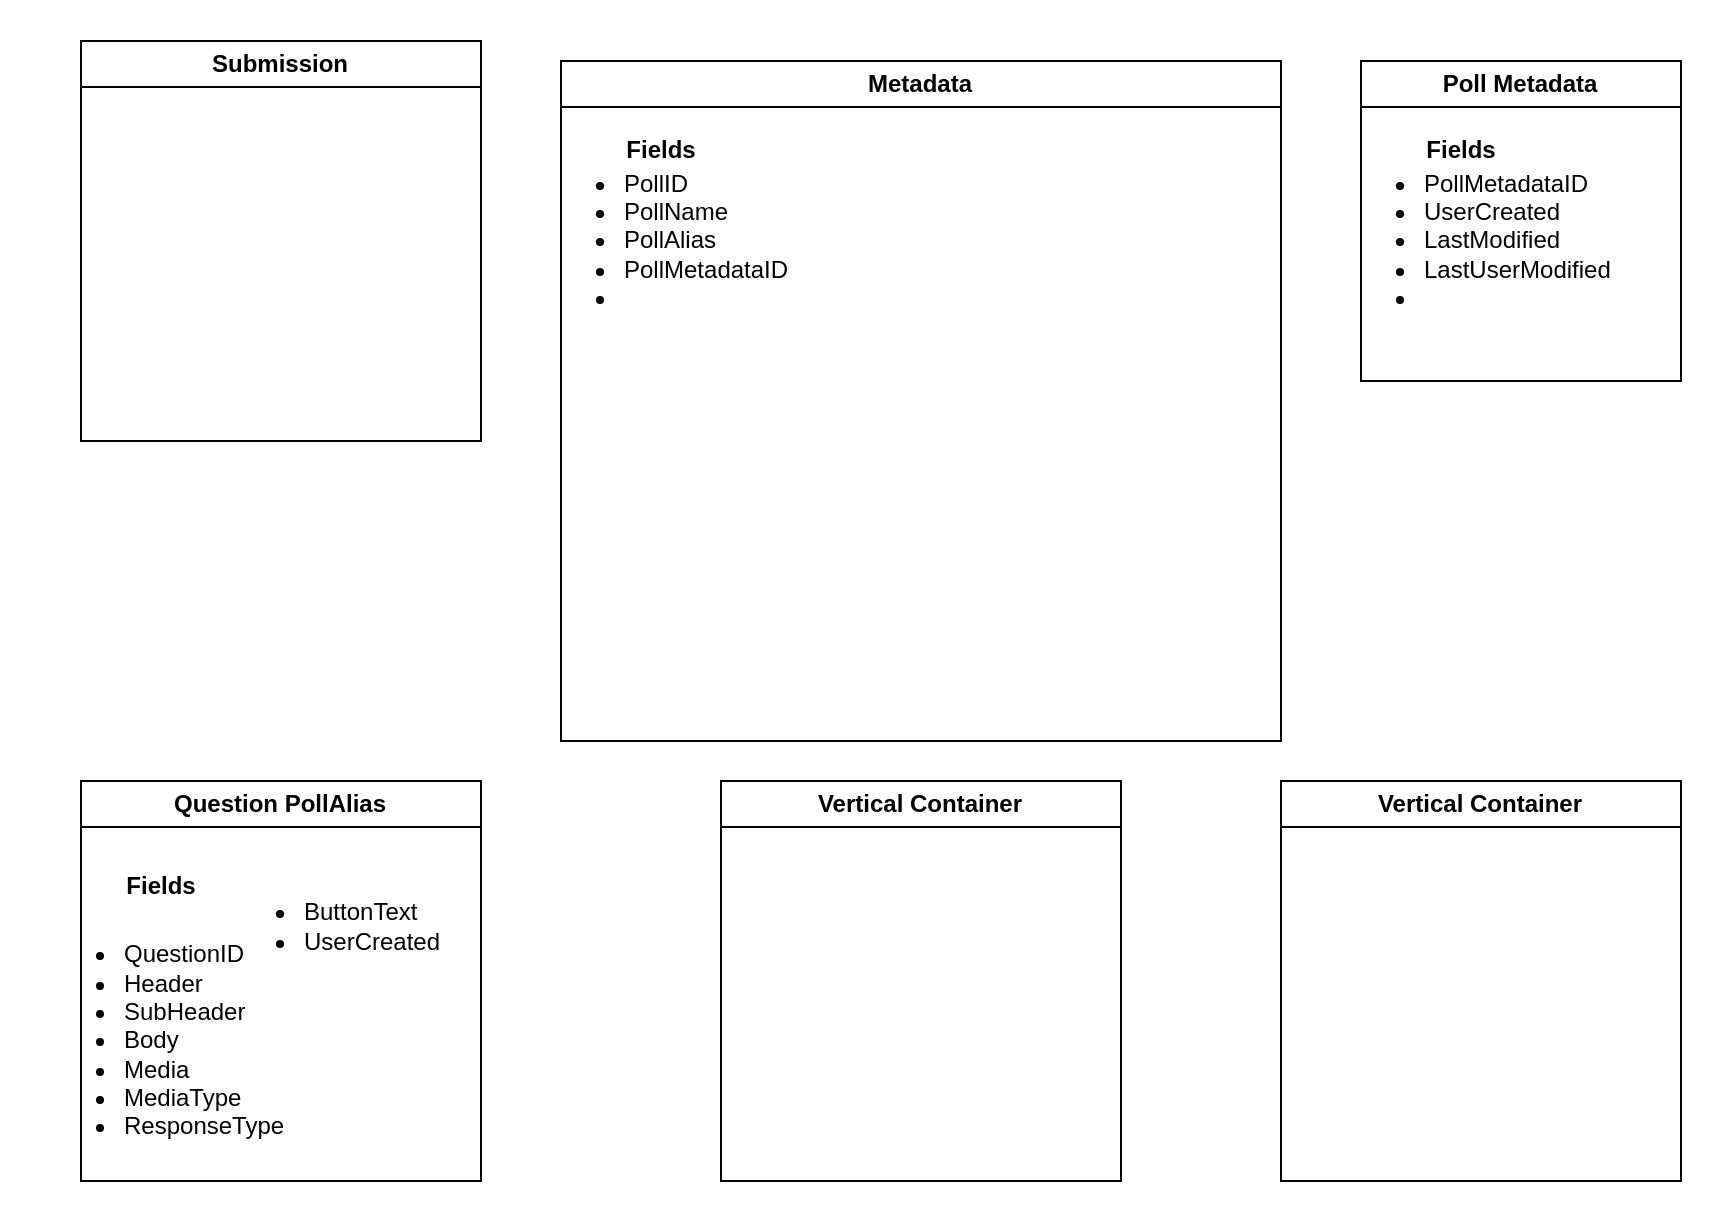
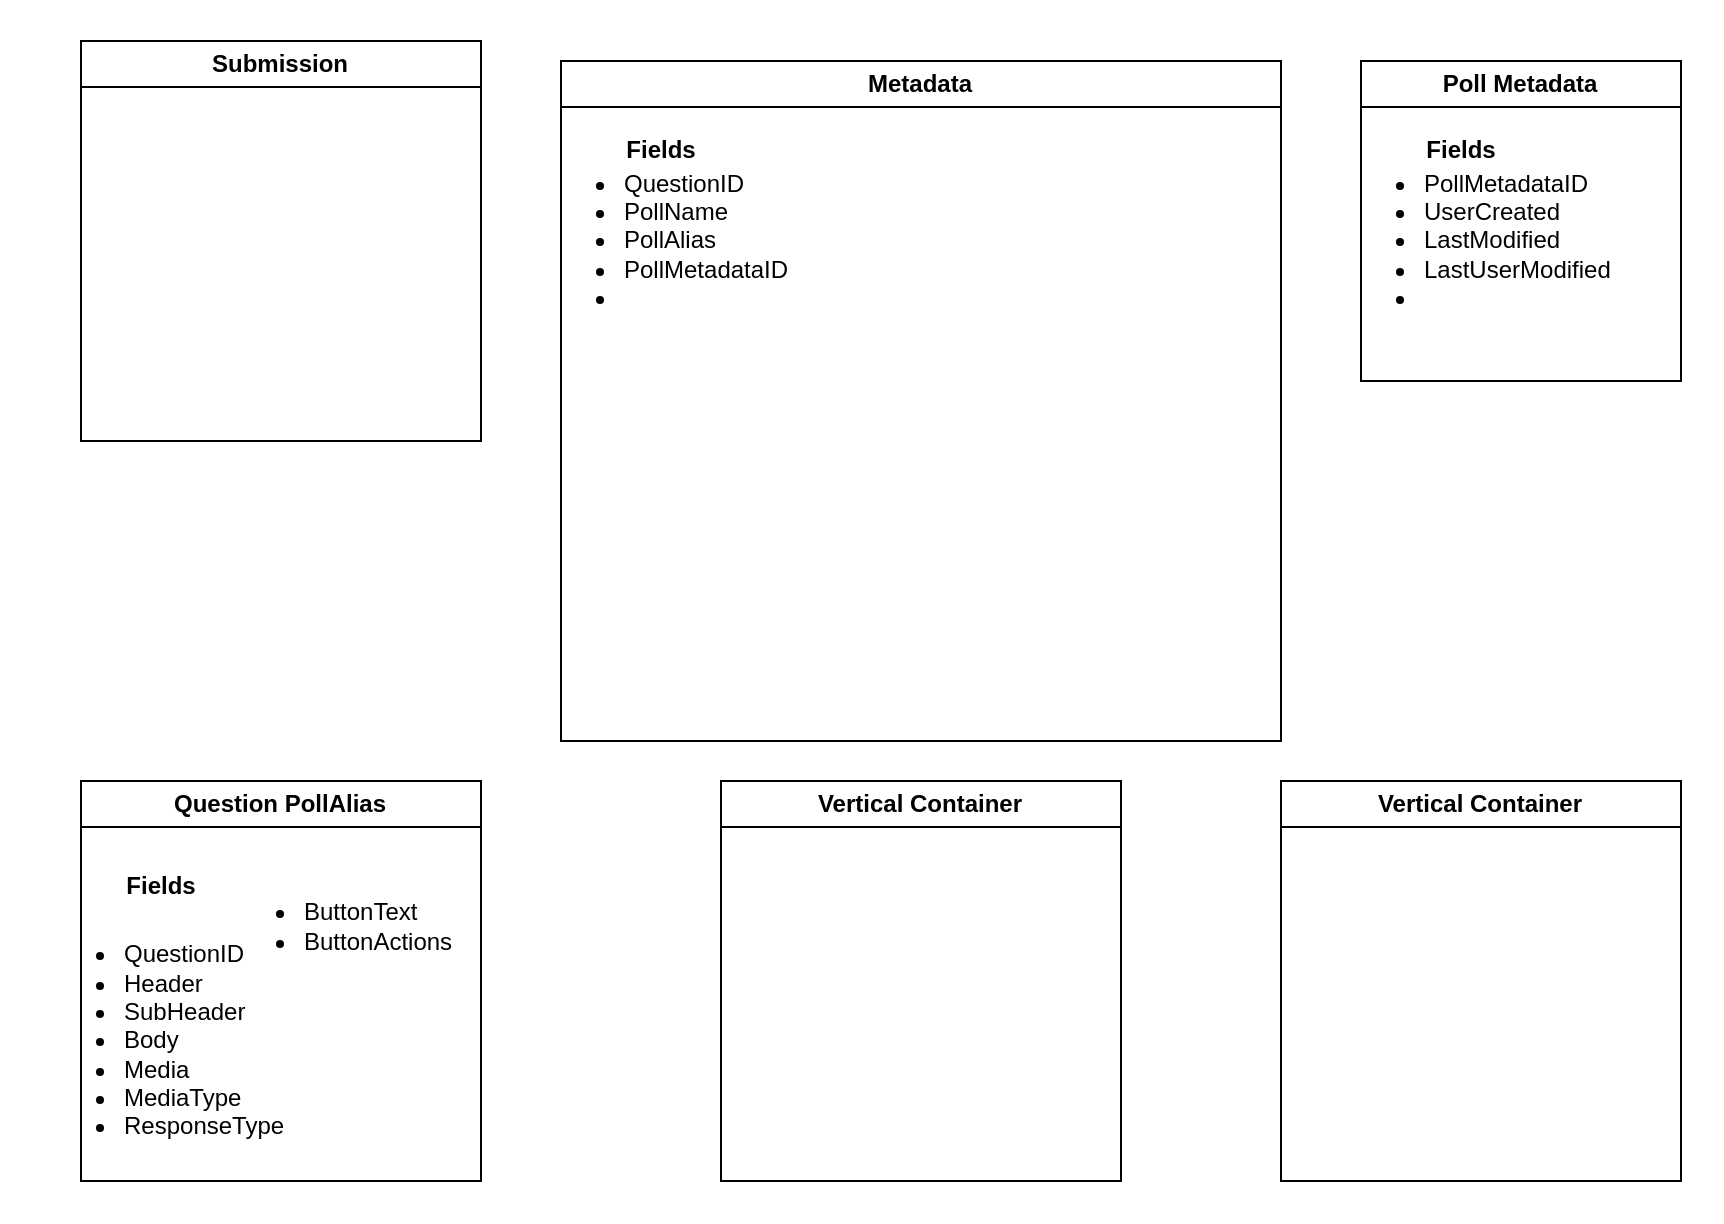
node "PollID PollName PollAlias PollMetadataID": label "PollID PollName PollAlias PollMetadataID" -> "QuestionID PollName PollAlias PollMetadataID"
node "ButtonText UserCreated": label "ButtonText UserCreated" -> "ButtonText ButtonActions"
